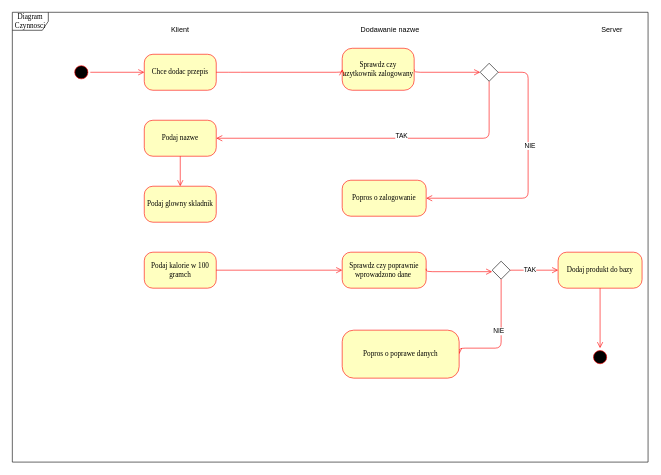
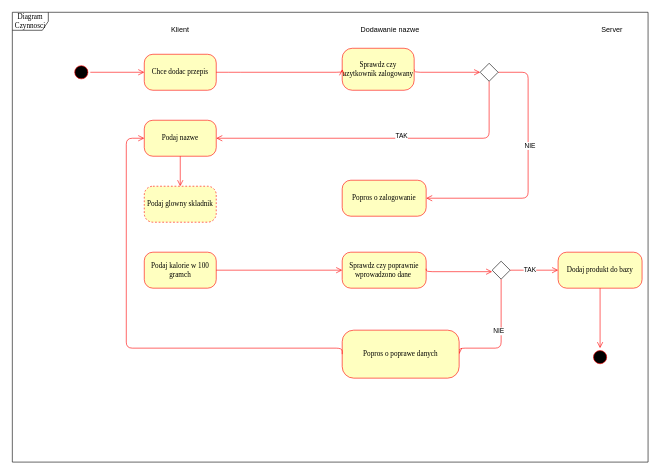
node "Podaj glowny skladnik": style solid -> dashed
edge "Popros o poprawe danych" -> "Podaj nazwe": added
